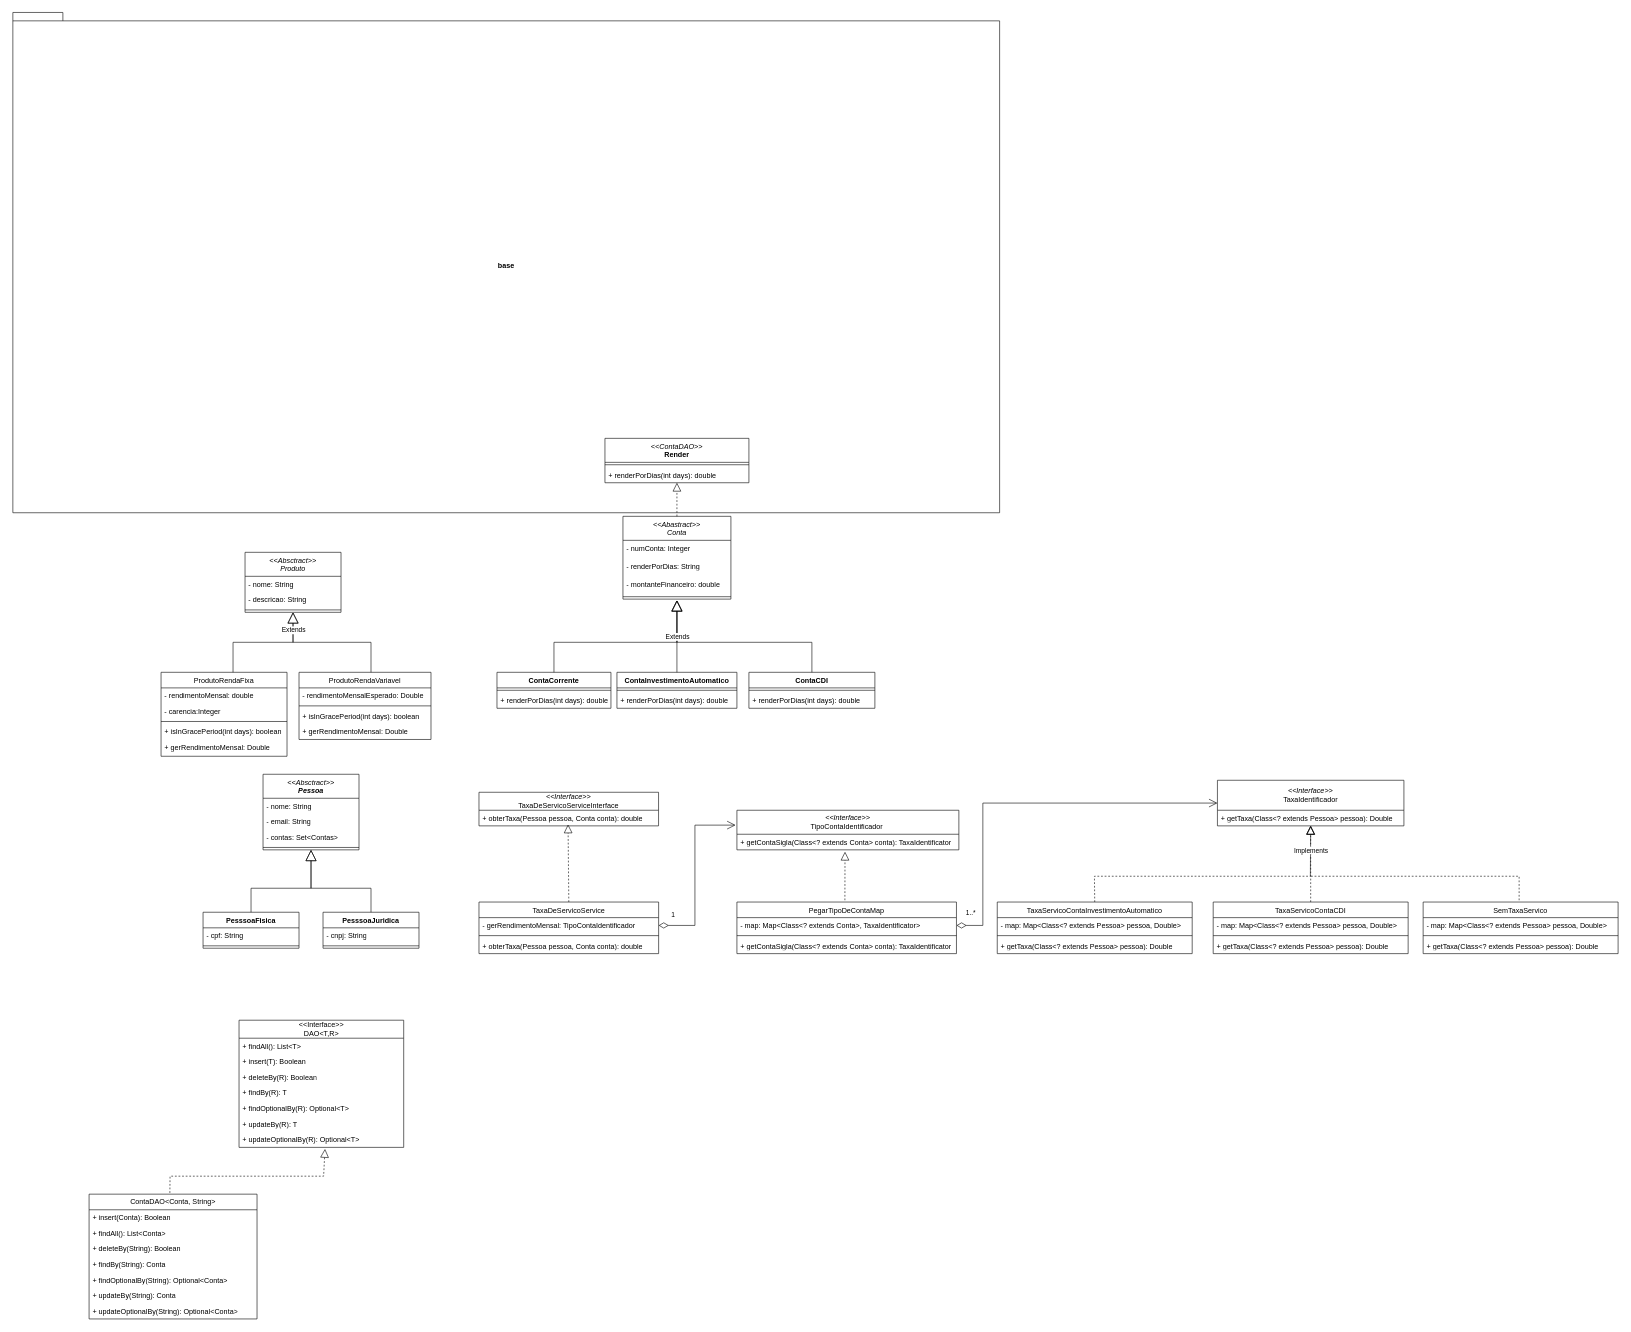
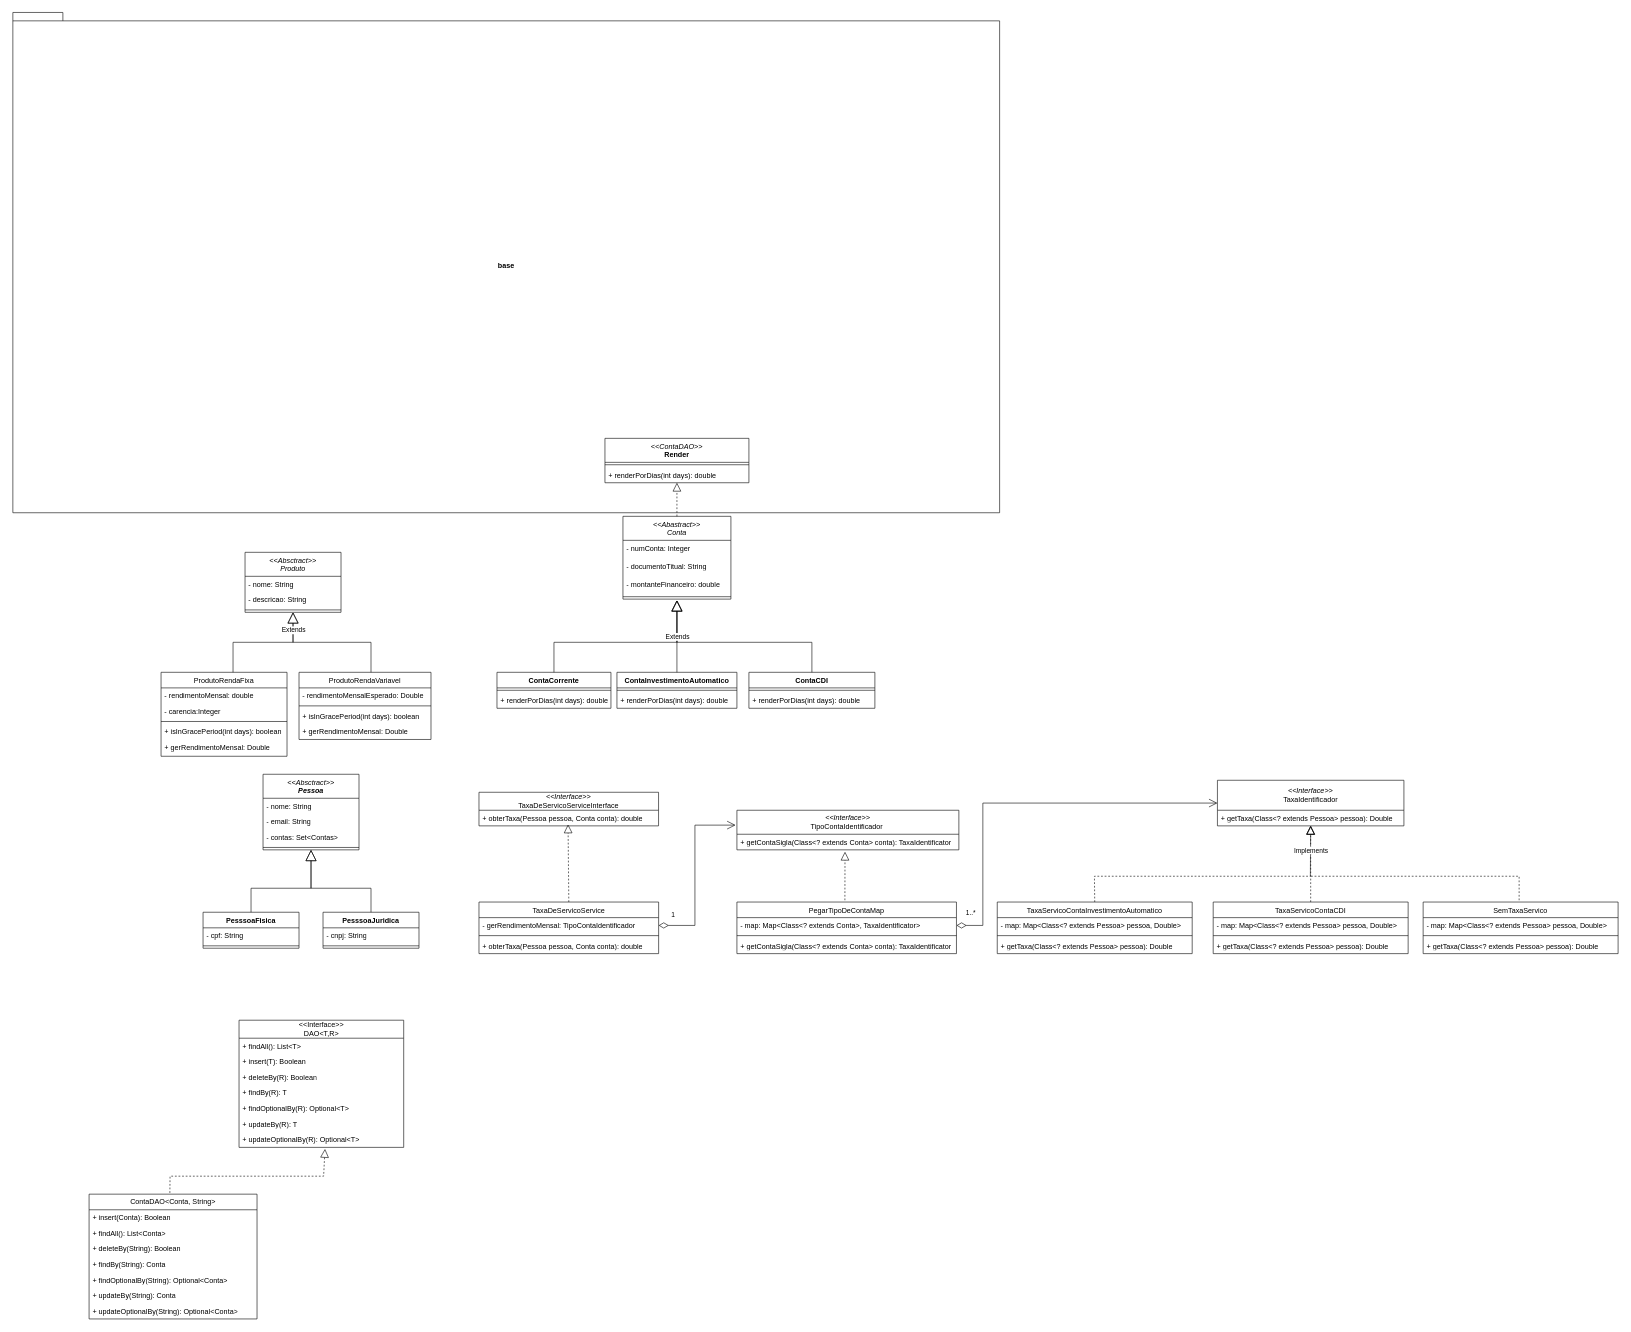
node "- renderPorDias: String": label "- renderPorDias: String" -> "- documentoTitual: String"
